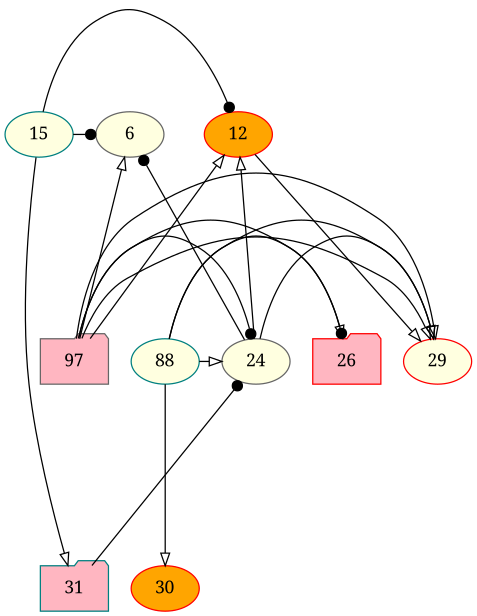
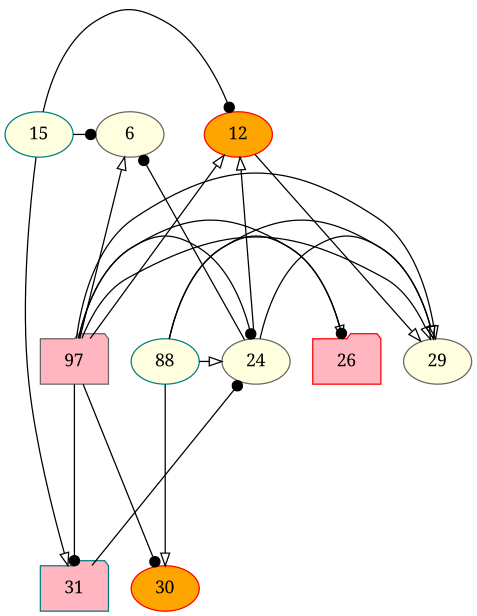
node "29": color red -> gray40
edge "97" -> "31": added
edge "97" -> "30": added
